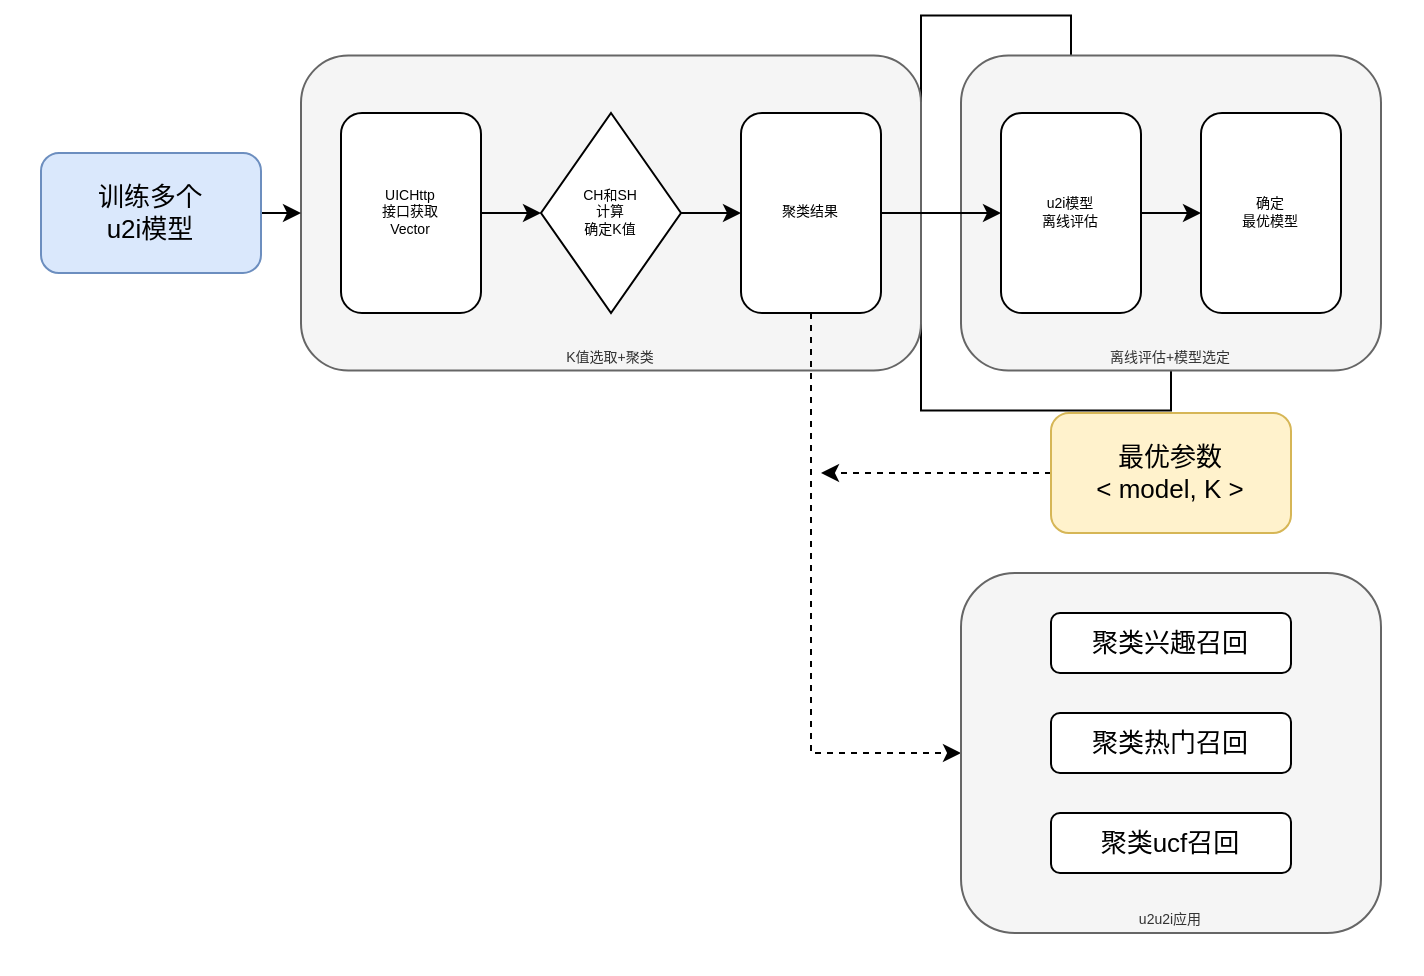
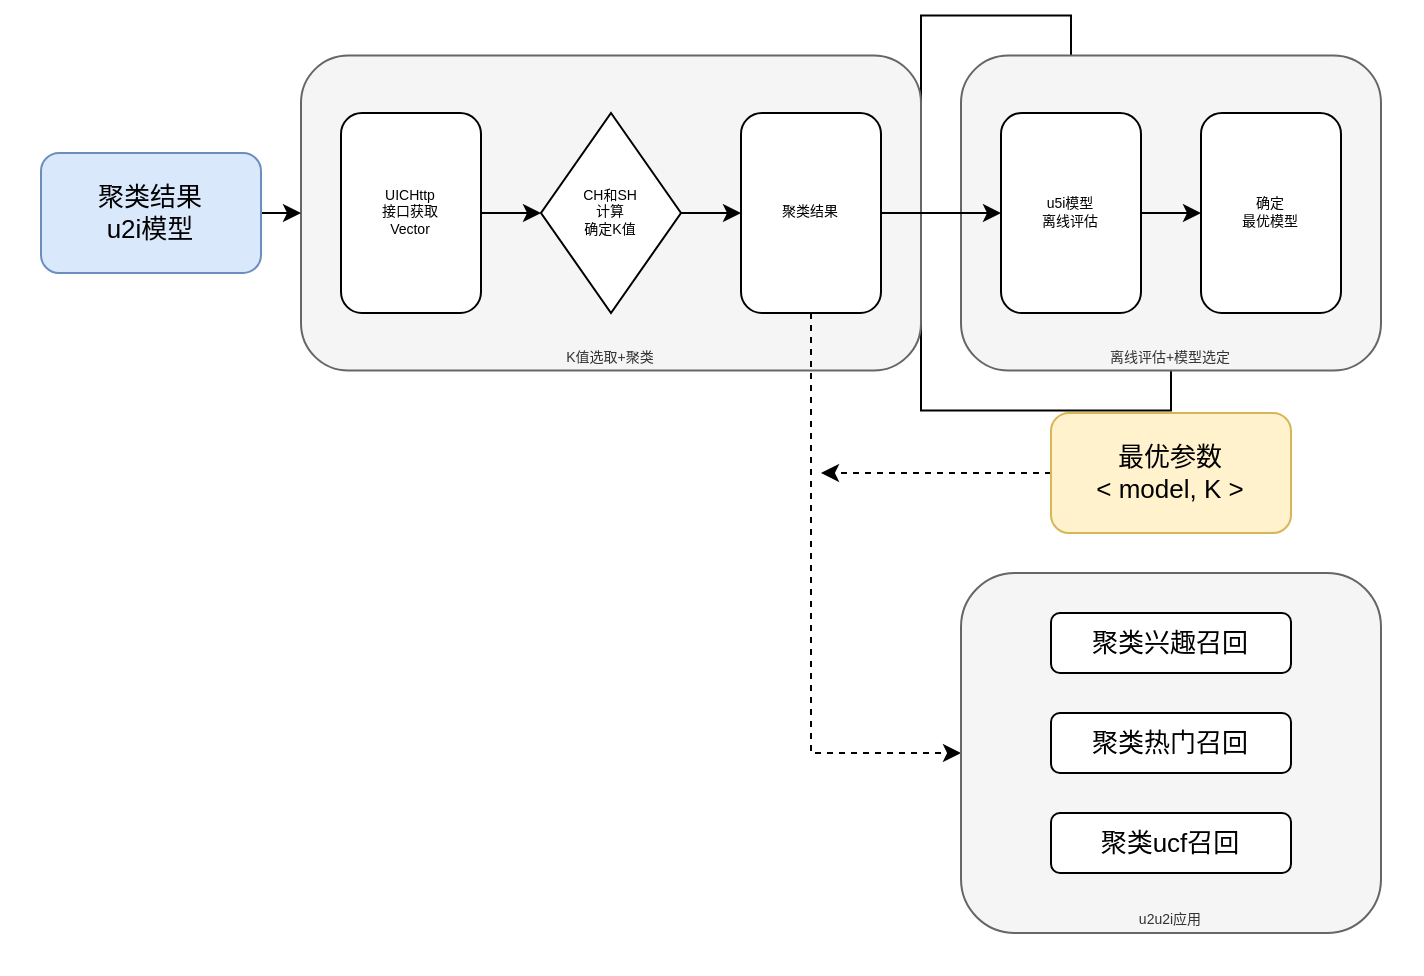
node "训练多个 u2i模型": label "训练多个 u2i模型" -> "聚类结果 u2i模型"
node "u2i模型 离线评估": label "u2i模型 离线评估" -> "u5i模型 离线评估"
